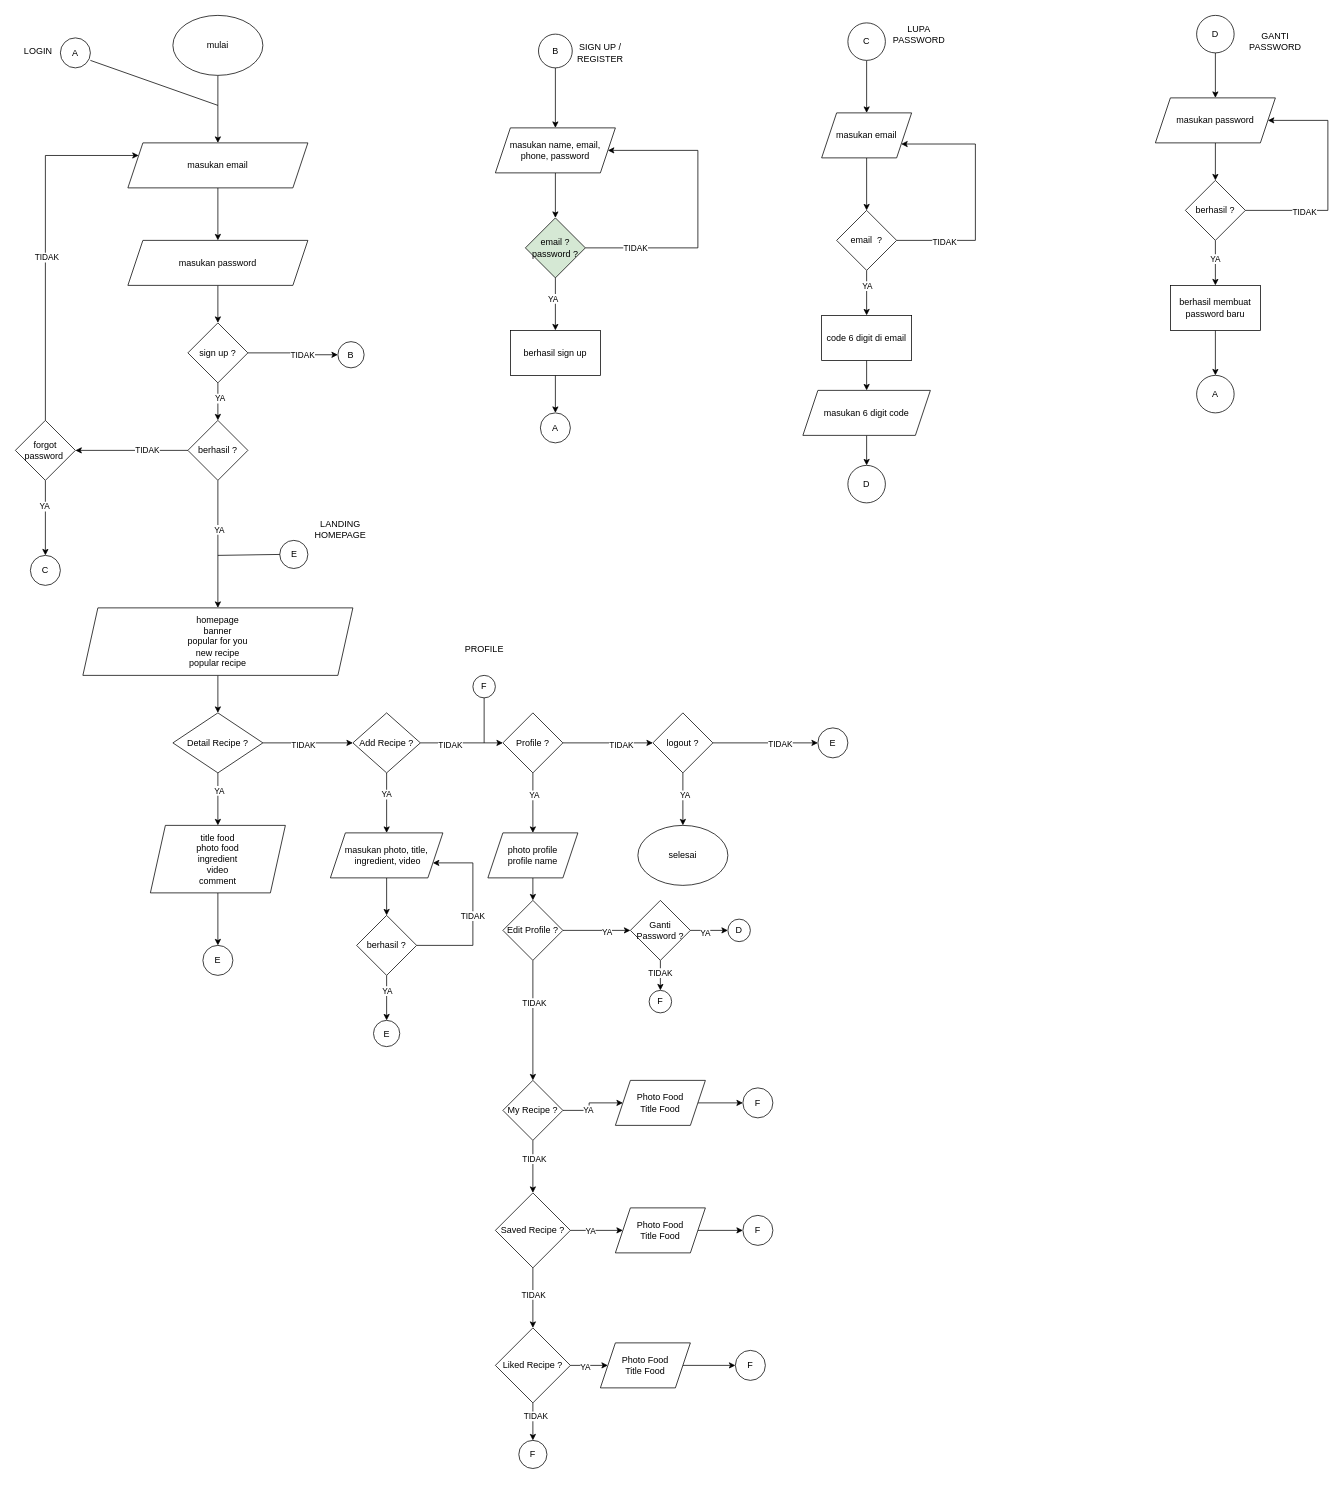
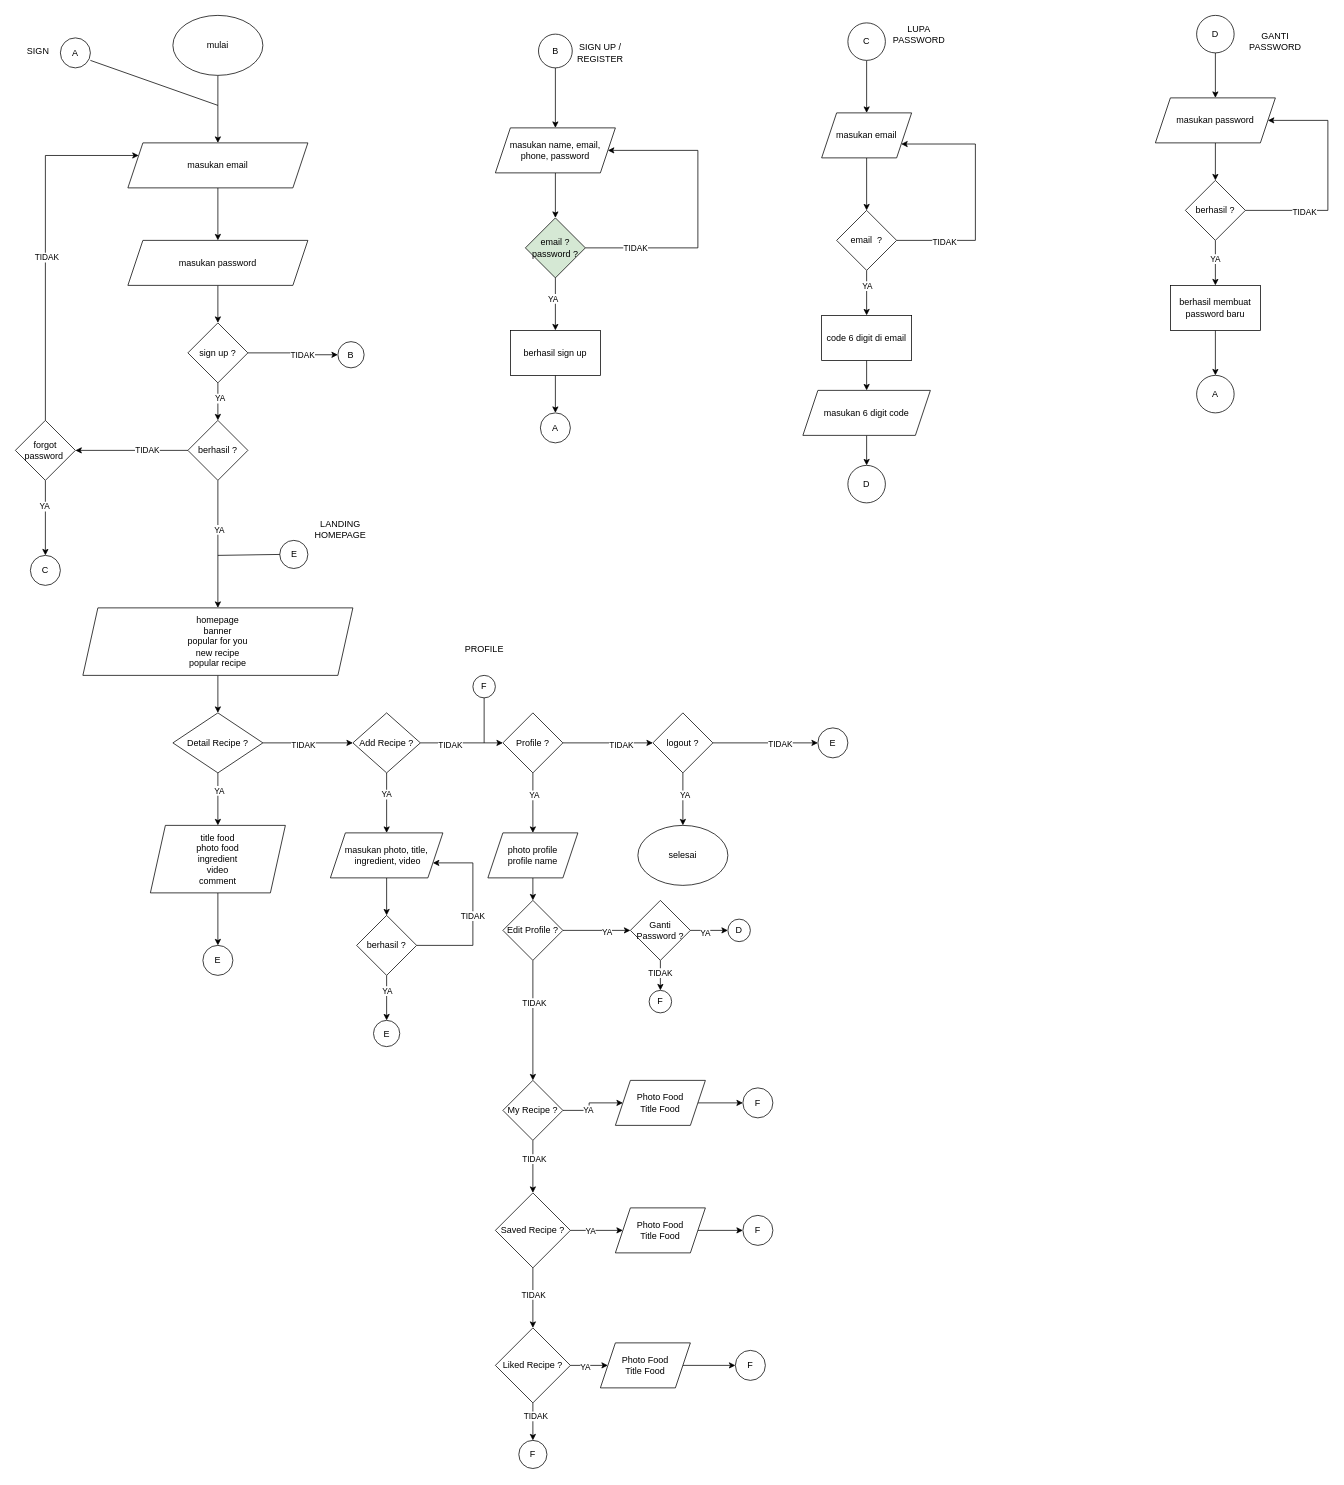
node "LOGIN": label "LOGIN" -> "SIGN"
